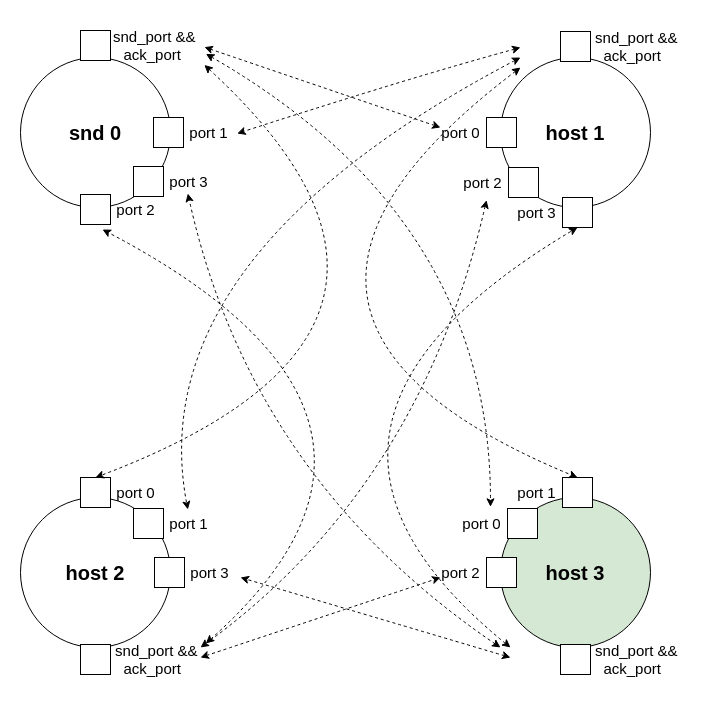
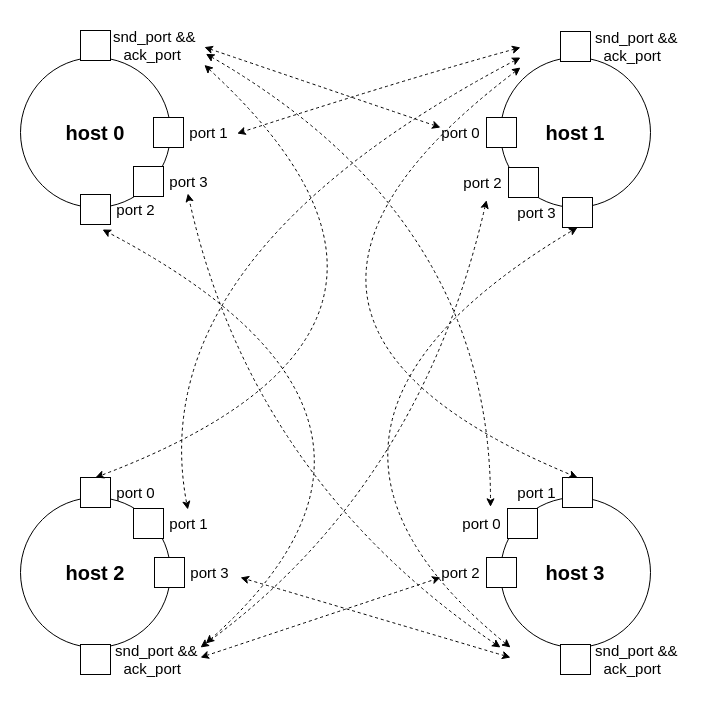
node "snd 0": label "snd 0" -> "host 0"
node "host 3": fillcolor #d5e8d4 -> #ffffff
